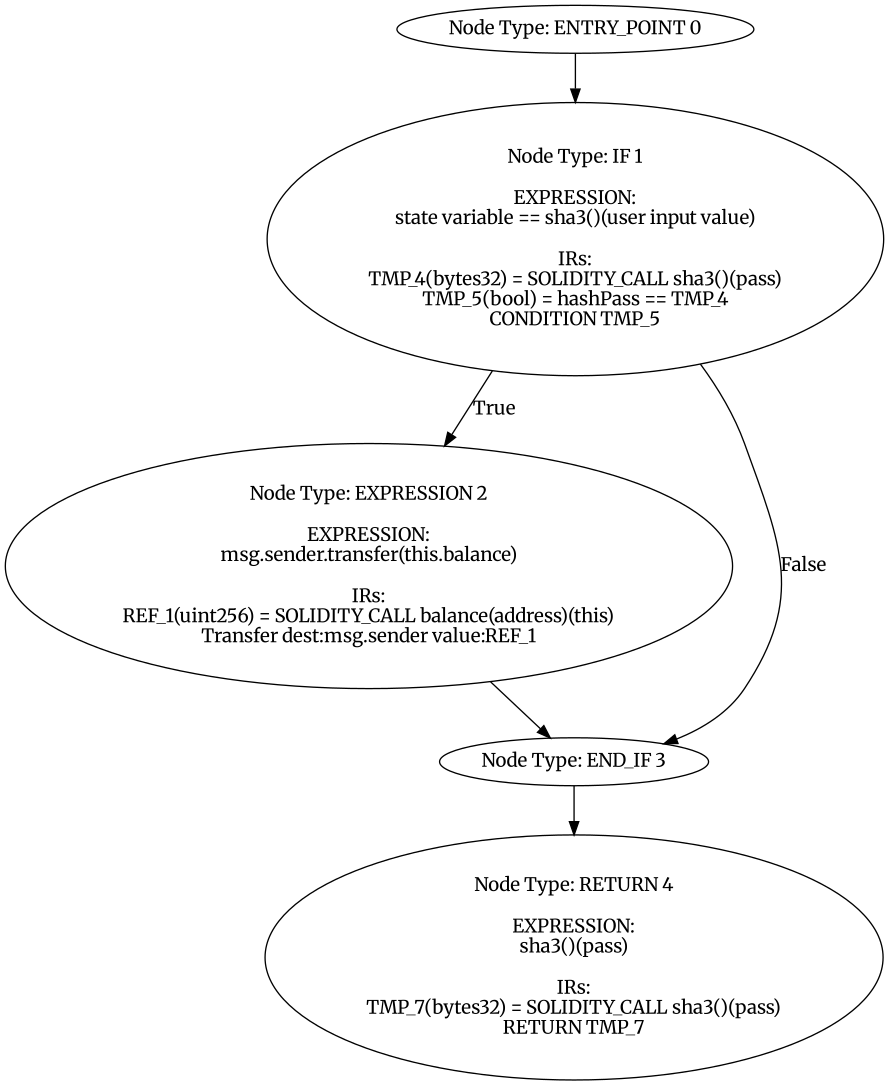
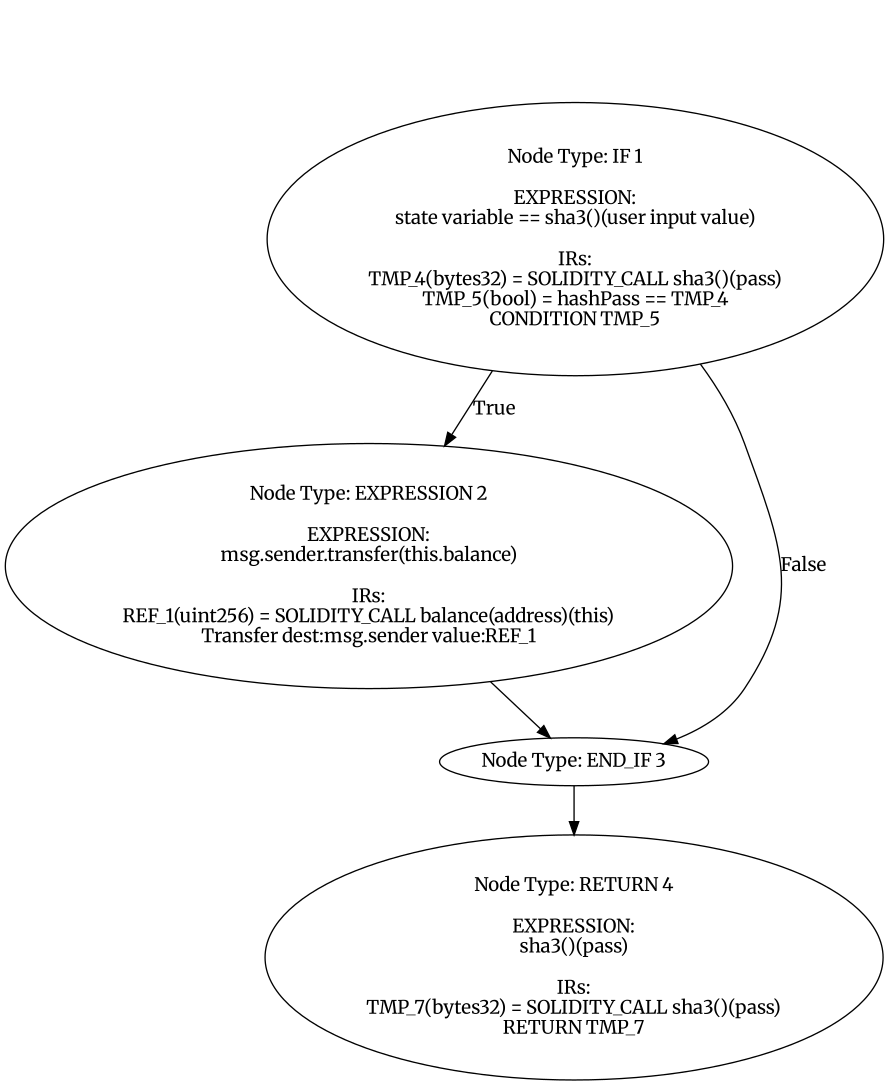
node "Node Type: ENTRY_POINT 0": removed
